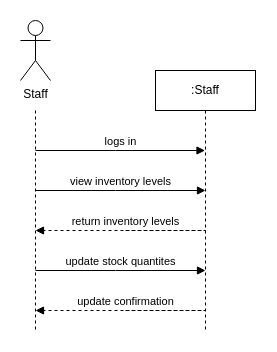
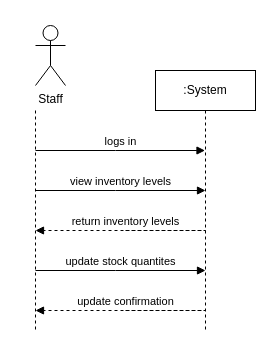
node "Staff": moved (36, 51) -> (51, 56)
node ":Staff": label ":Staff" -> ":System"
